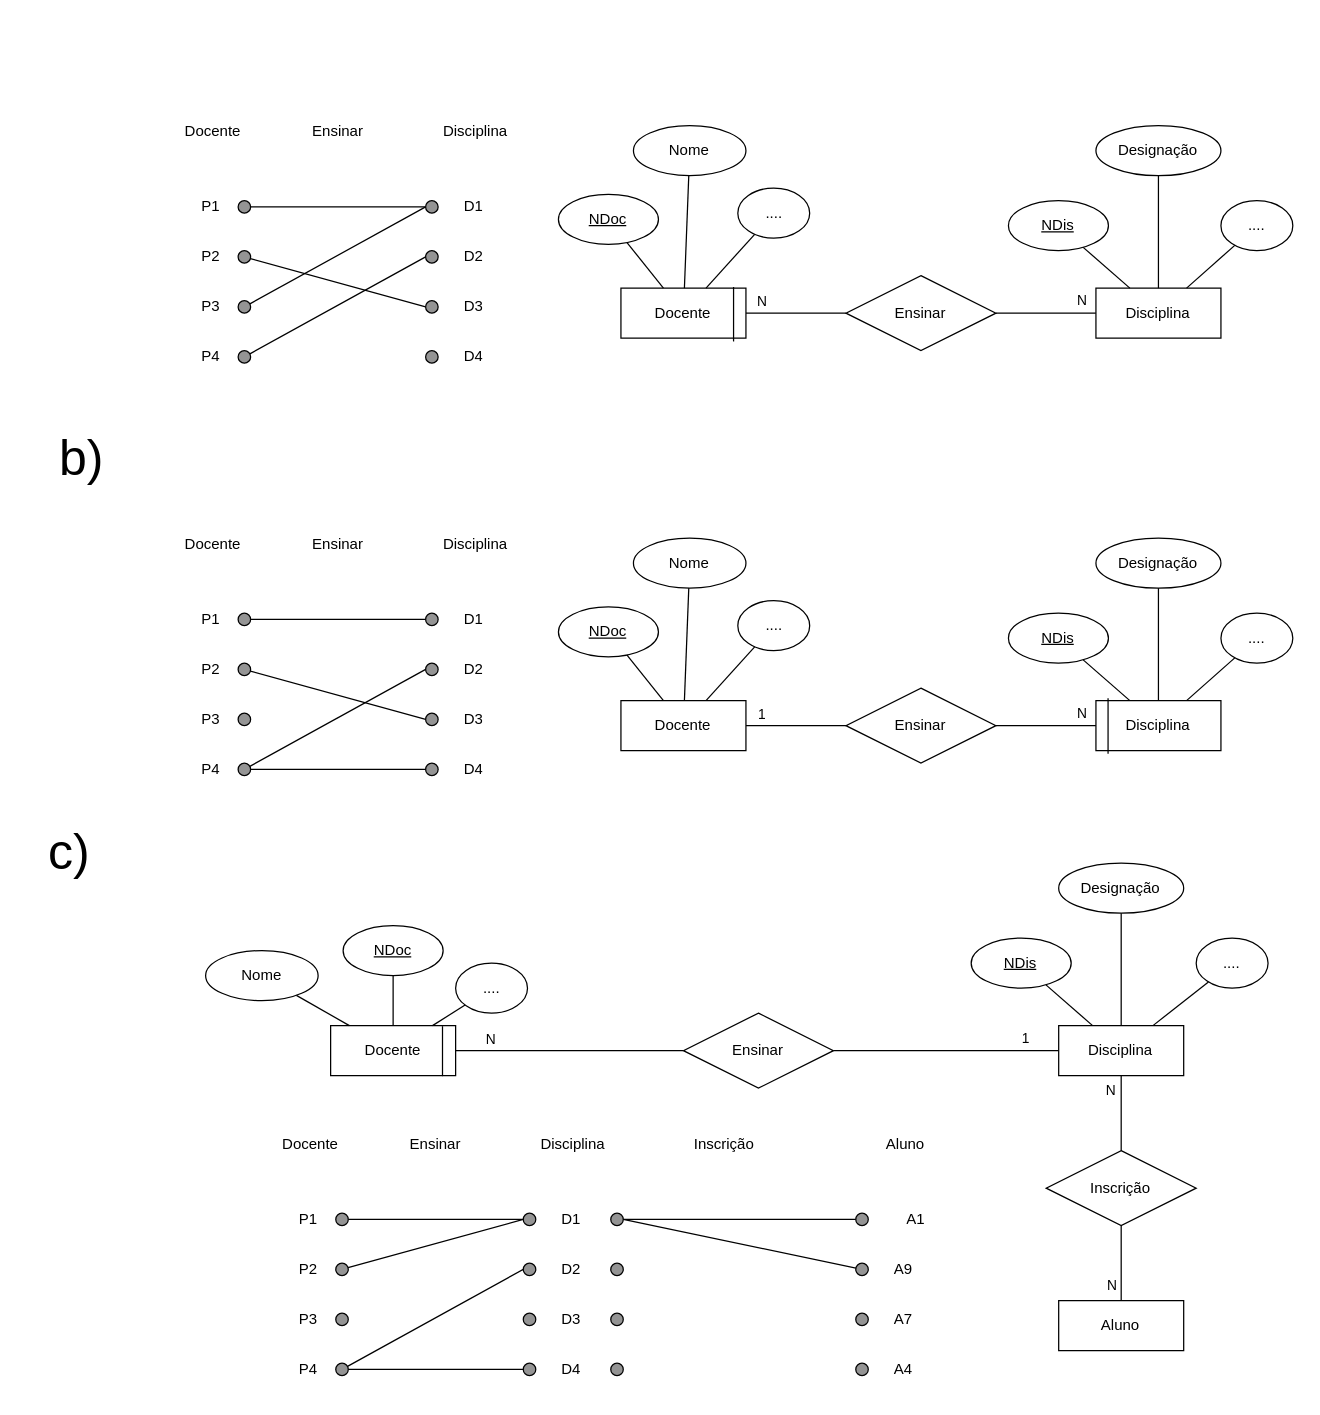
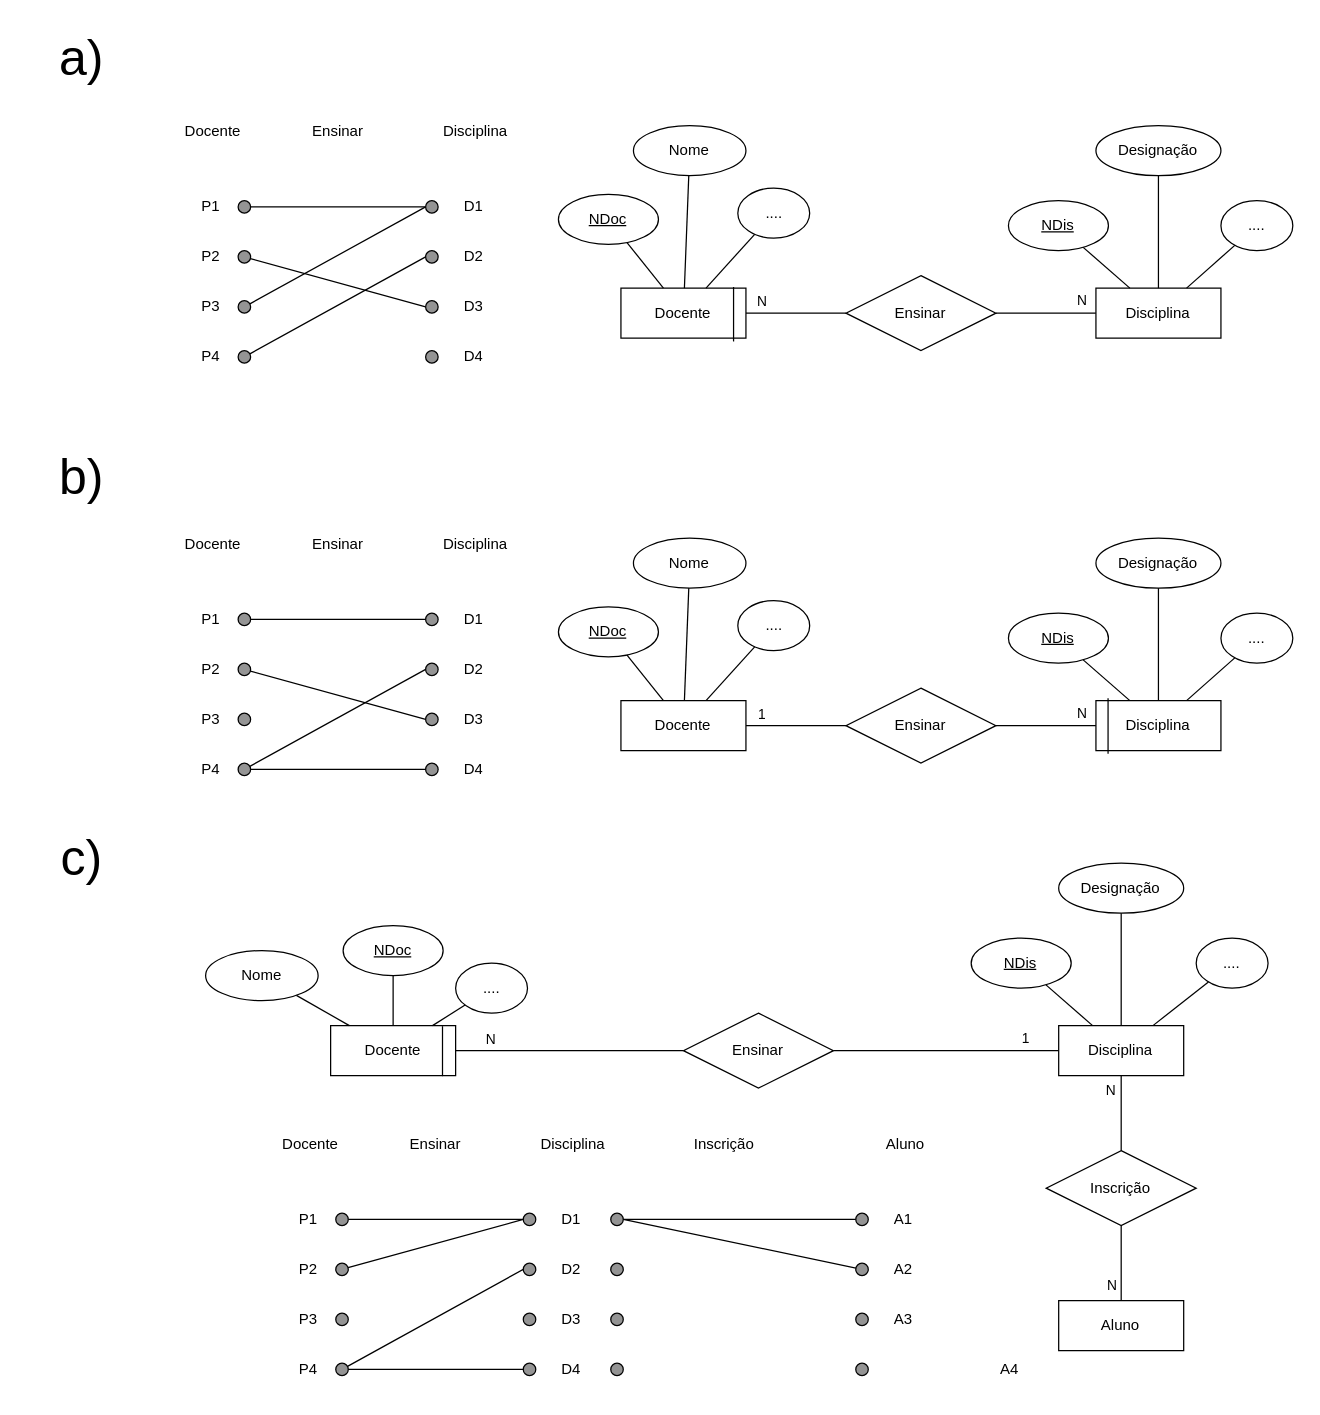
node "a)": added
node "b)": moved (82, 457) -> (82, 476)
node "c)": moved (69, 851) -> (82, 857)
node "A1": moved (918, 1219) -> (906, 1219)
node "A9": label "A9" -> "A2"
node "A7": label "A7" -> "A3"
node "A4": moved (906, 1369) -> (1012, 1369)
